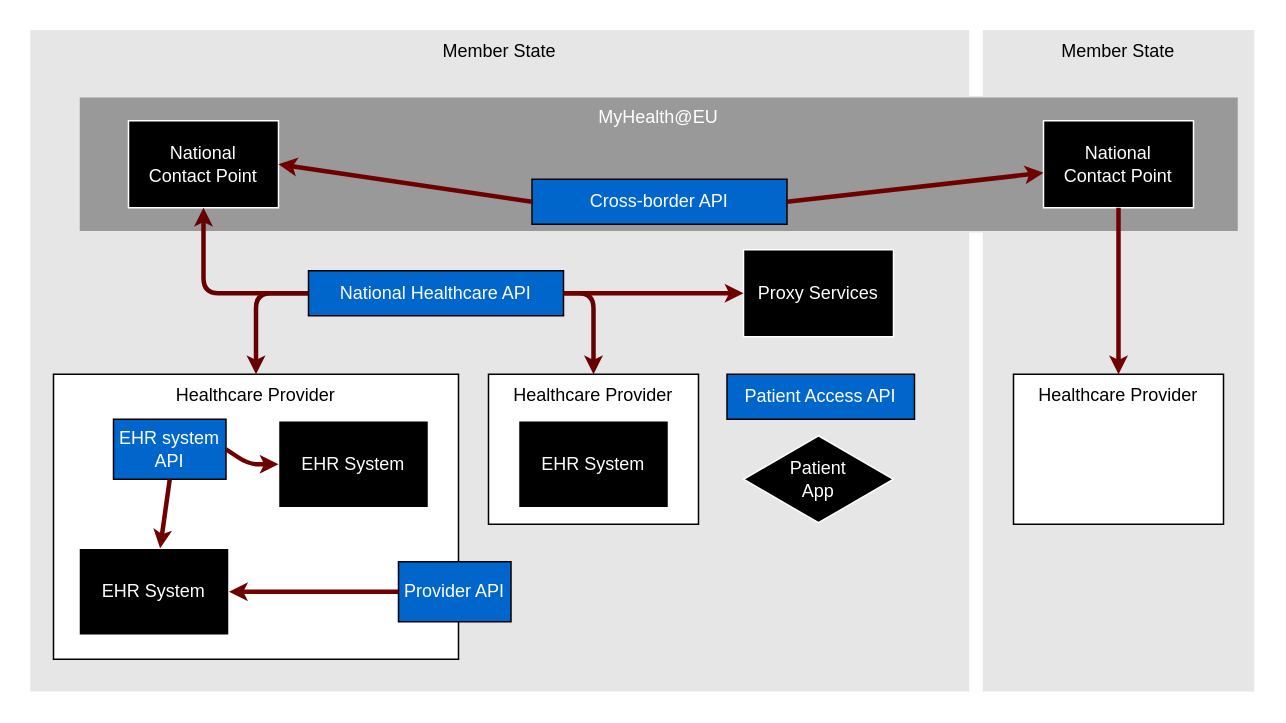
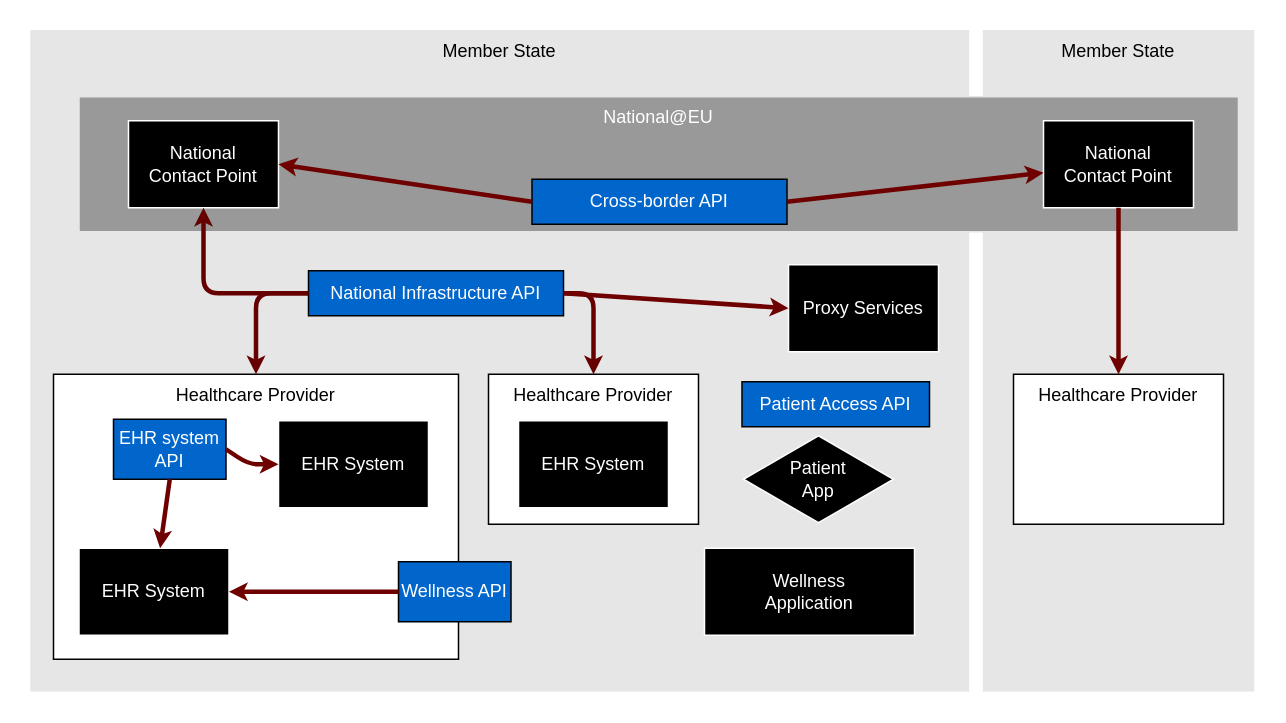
node "MyHealth@EU": label "MyHealth@EU" -> "National@EU"
node "National Healthcare API": label "National Healthcare API" -> "National Infrastructure API"
node "Proxy Services": moved (818, 293) -> (863, 308)
node "Patient Access API": moved (821, 397) -> (836, 404)
node "Provider API": label "Provider API" -> "Wellness API"
node "Wellness Application": added
